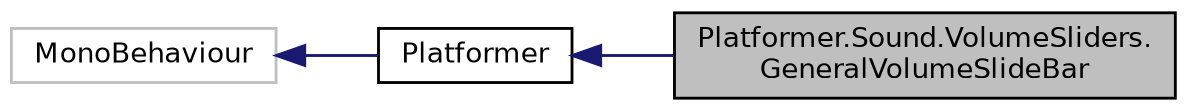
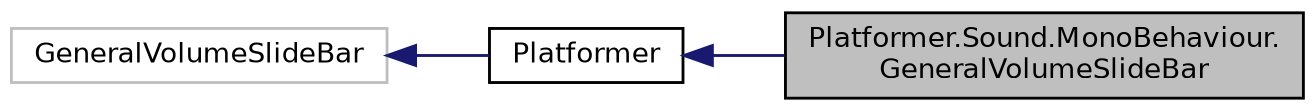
node "MonoBehaviour": label "MonoBehaviour" -> "GeneralVolumeSlideBar"
node "Platformer.Sound.VolumeSliders. GeneralVolumeSlideBar": label "Platformer.Sound.VolumeSliders. GeneralVolumeSlideBar" -> "Platformer.Sound.MonoBehaviour. GeneralVolumeSlideBar"
